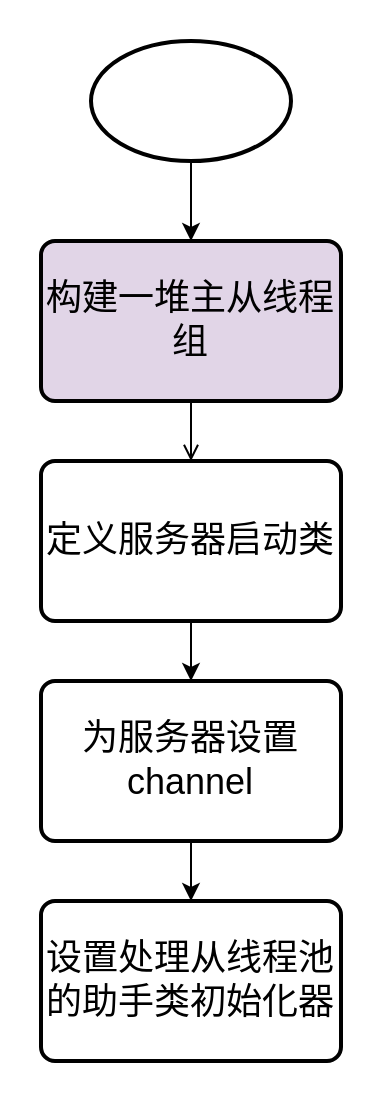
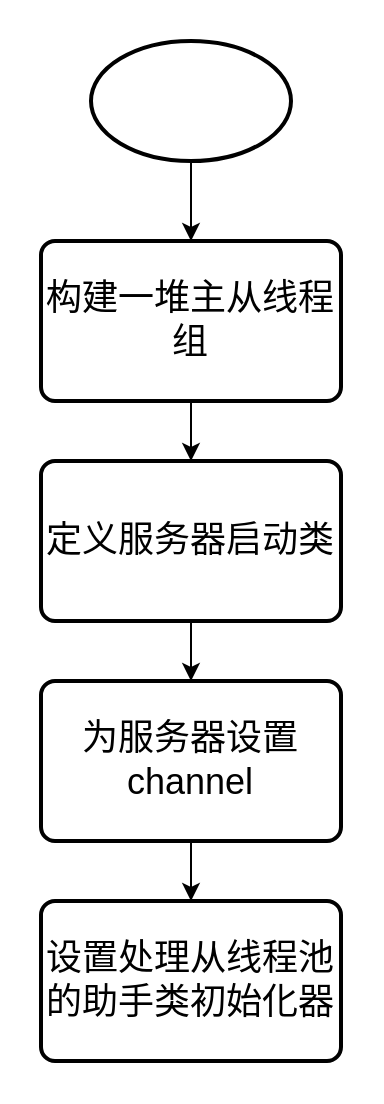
node "构建一堆主从线程组": fillcolor #e1d5e7 -> #ffffff
edge "构建一堆主从线程组" -> "定义服务器启动类": arrowhead open -> classic
